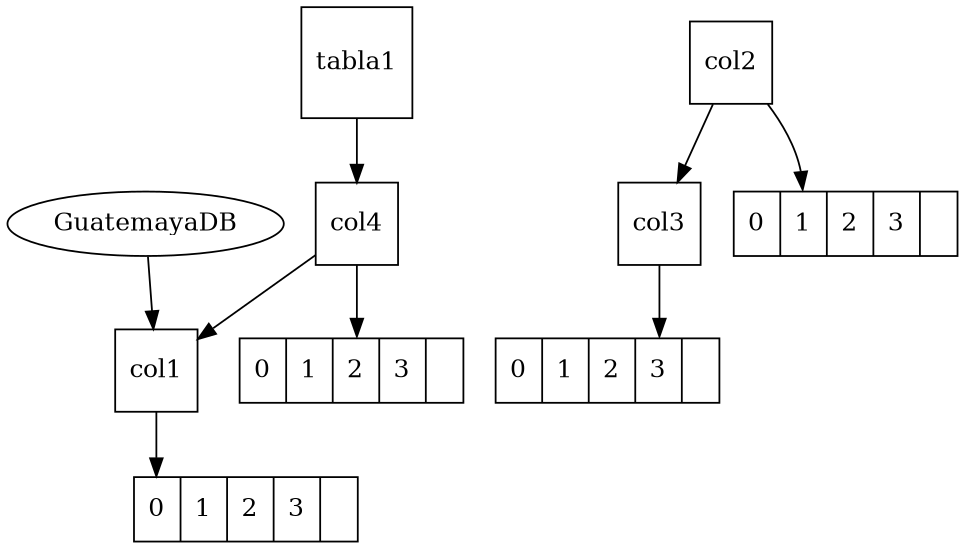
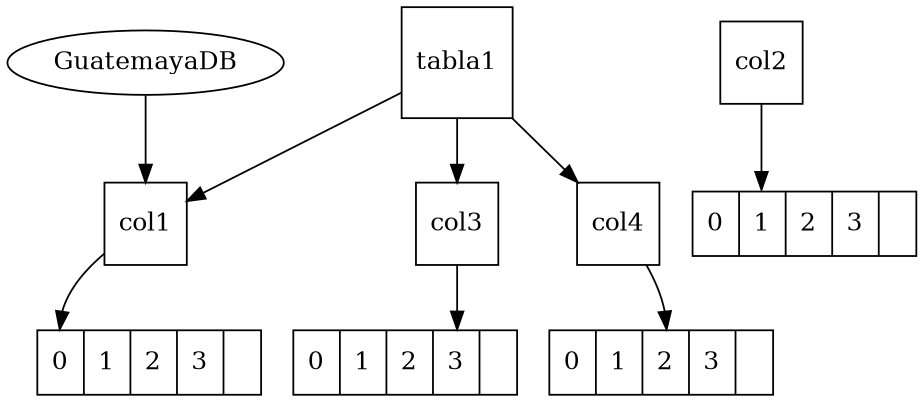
edge "col2" -> "col3": now "tabla1" -> "col3"
edge "col4" -> "col1": now "tabla1" -> "col1"
